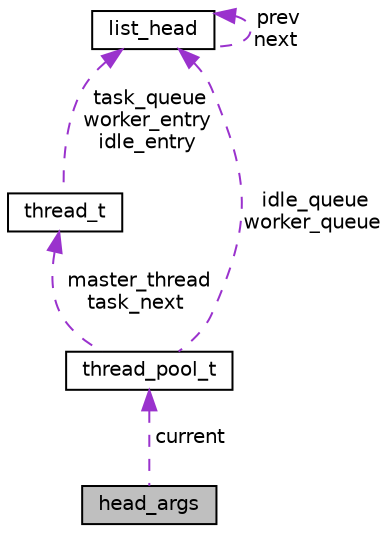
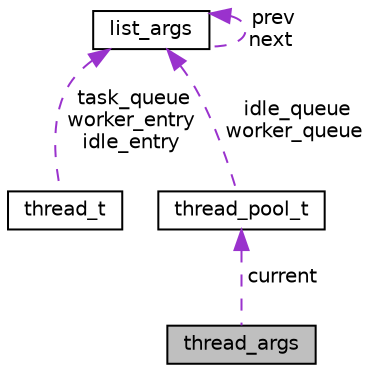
node "list_head": label "list_head" -> "list_args"
edge "thread_pool_t" -> "thread_t": removed, label "master_thread task_next"
node "head_args": label "head_args" -> "thread_args"
